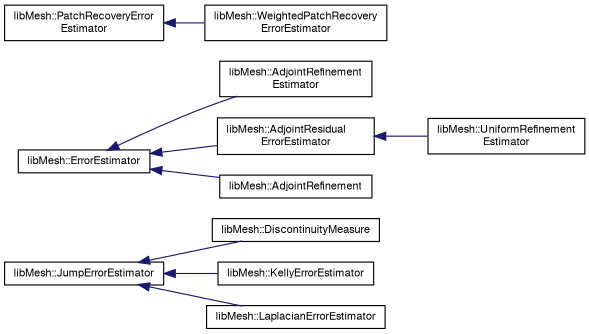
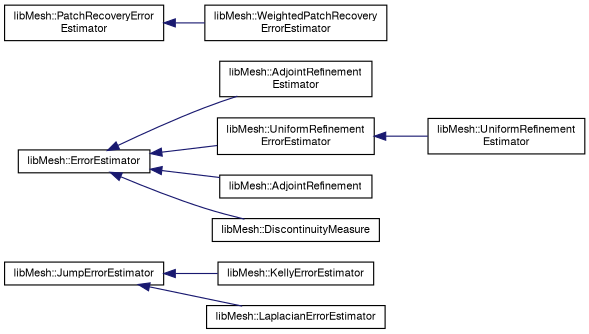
node "libMesh::AdjointResidual ErrorEstimator": label "libMesh::AdjointResidual ErrorEstimator" -> "libMesh::UniformRefinement ErrorEstimator"
edge "libMesh::DiscontinuityMeasure" -> "libMesh::JumpErrorEstimator": now "libMesh::DiscontinuityMeasure" -> "libMesh::ErrorEstimator"
